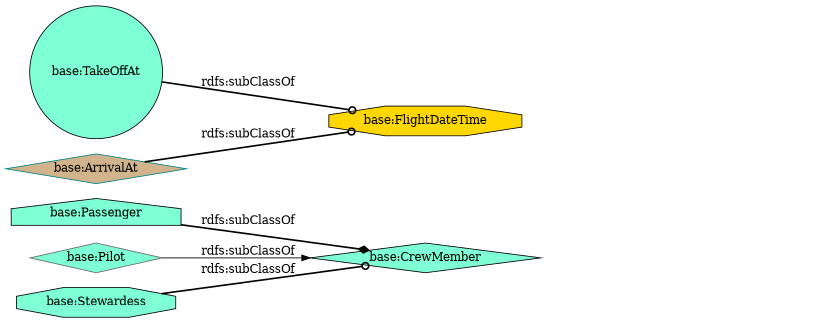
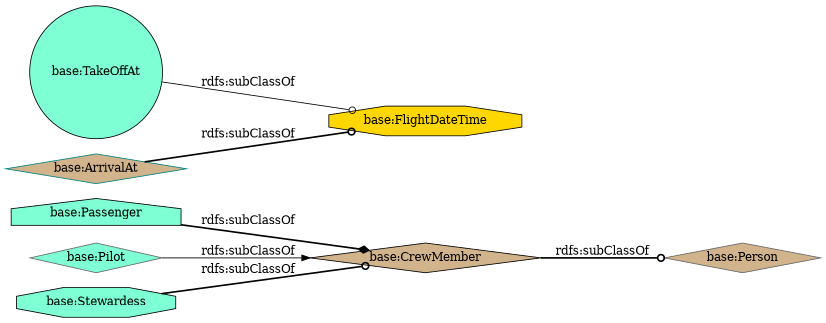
edge "base:TakeOffAt" -> "base:FlightDateTime": style bold -> solid
node "base:CrewMember": fillcolor aquamarine -> tan
node "base:Person": added
